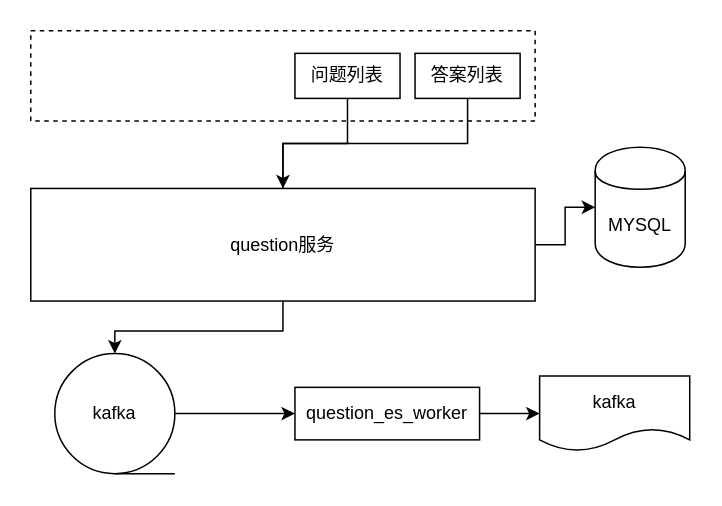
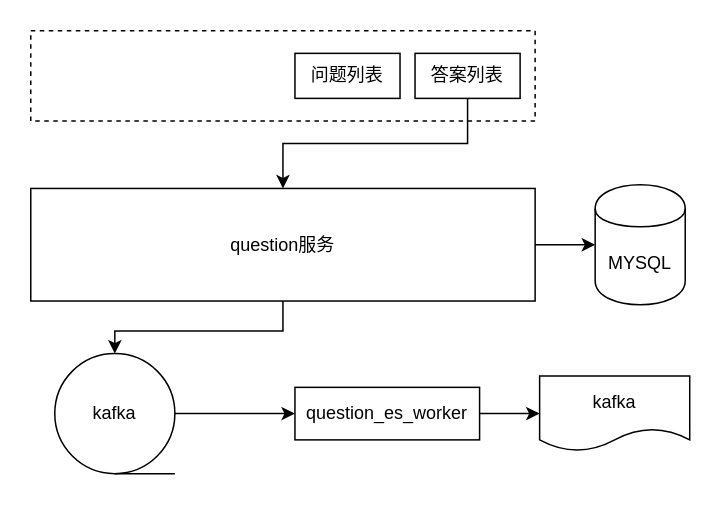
edge "问题列表" -> "question服务": removed
edge "答案列表" -- "question服务": arrowhead none -> classic
node "MYSQL": moved (640, 207) -> (640, 245)
